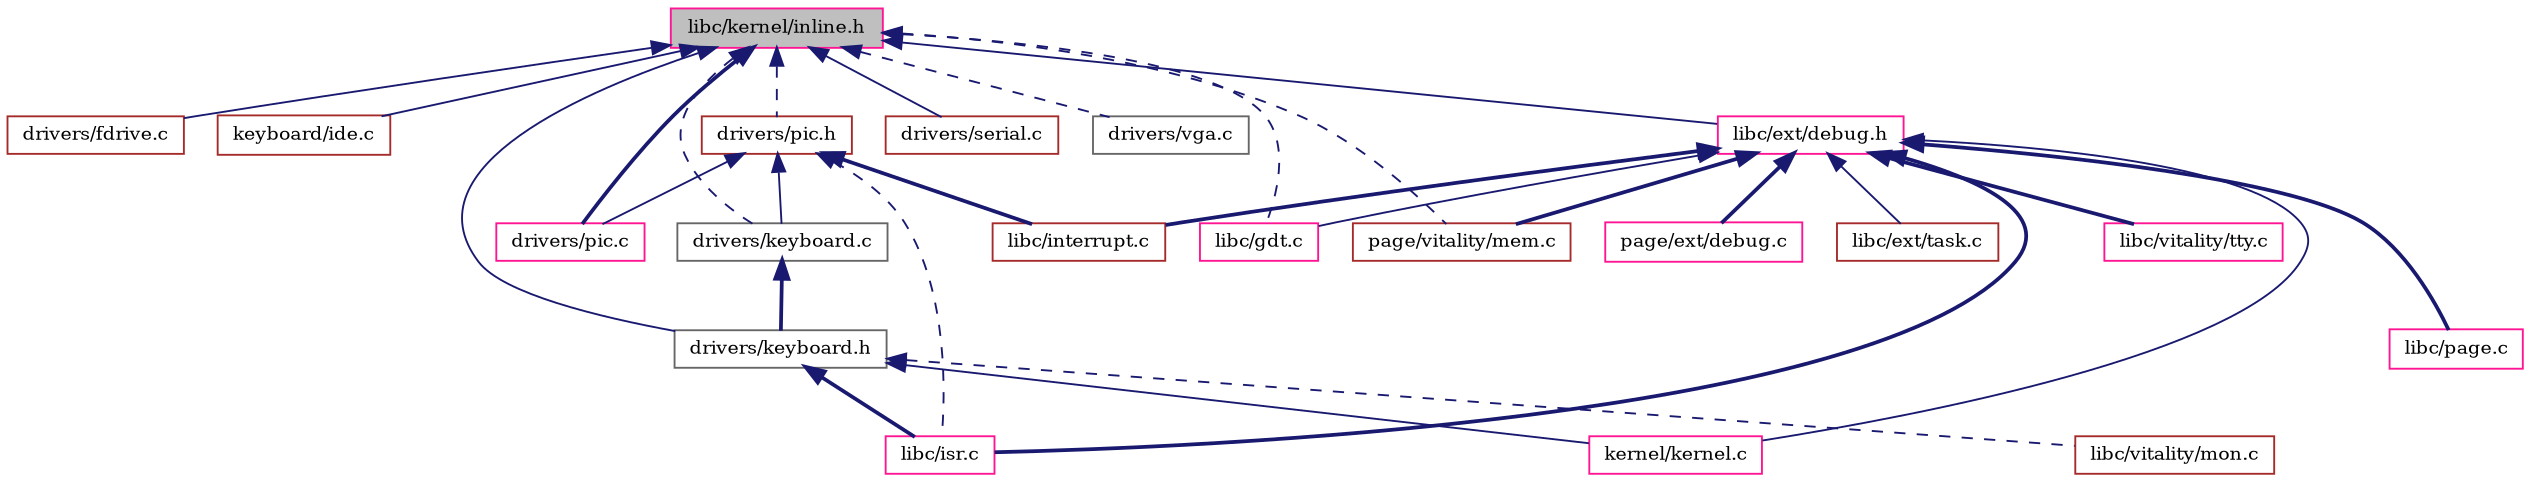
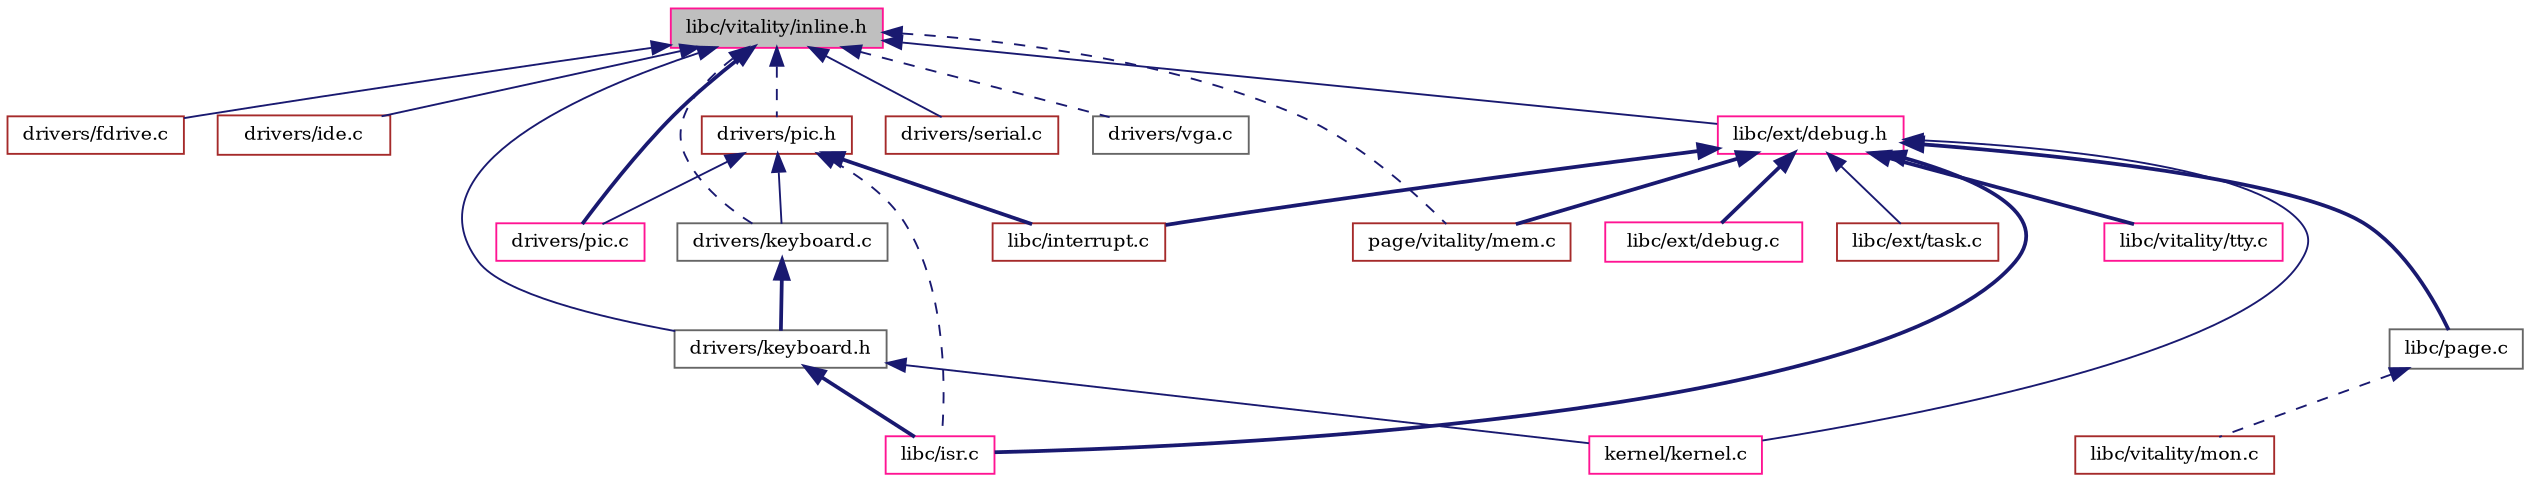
node "libc/kernel/inline.h": label "libc/kernel/inline.h" -> "libc/vitality/inline.h"
node "keyboard/ide.c": label "keyboard/ide.c" -> "drivers/ide.c"
node "libc/gdt.c": removed
node "page/ext/debug.c": label "page/ext/debug.c" -> "libc/ext/debug.c"
node "libc/page.c": color deeppink -> gray40
edge "libc/vitality/mon.c" -> "drivers/keyboard.h": now "libc/vitality/mon.c" -> "libc/page.c"
